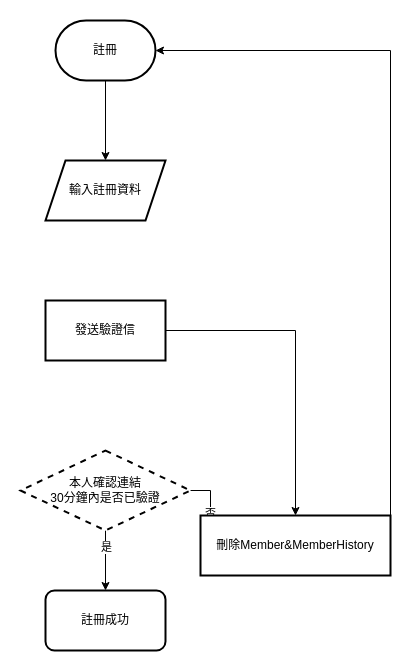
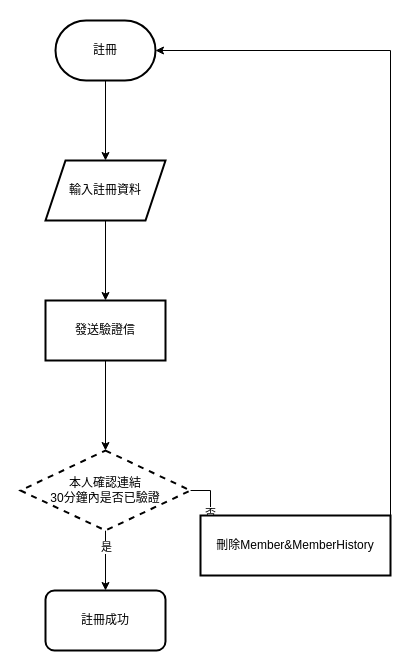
edge "輸入註冊資料" -> "發送驗證信": added
edge "發送驗證信" -> "刪除Member&MemberHistory": now "發送驗證信" -> "本人確認連結 30分鐘內是否已驗證"
